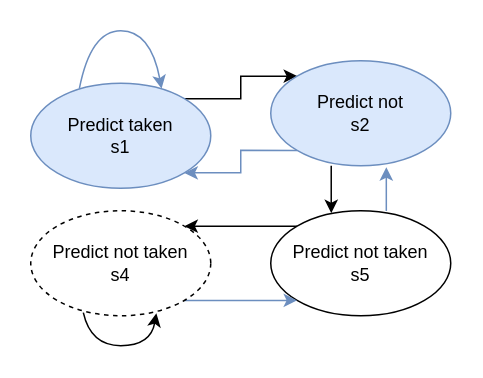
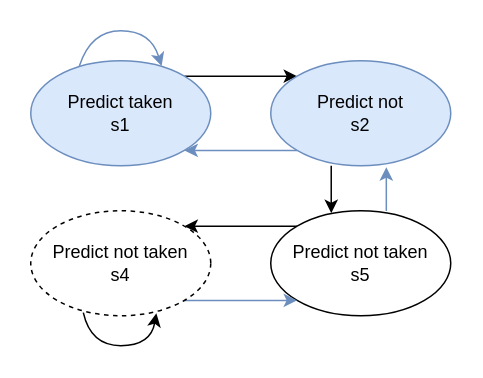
node "Predict taken s1": moved (121, 136) -> (121, 113)
